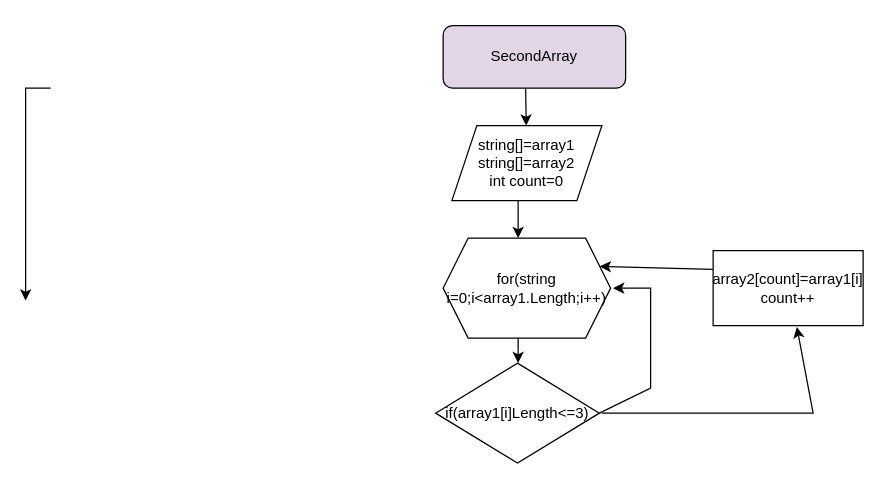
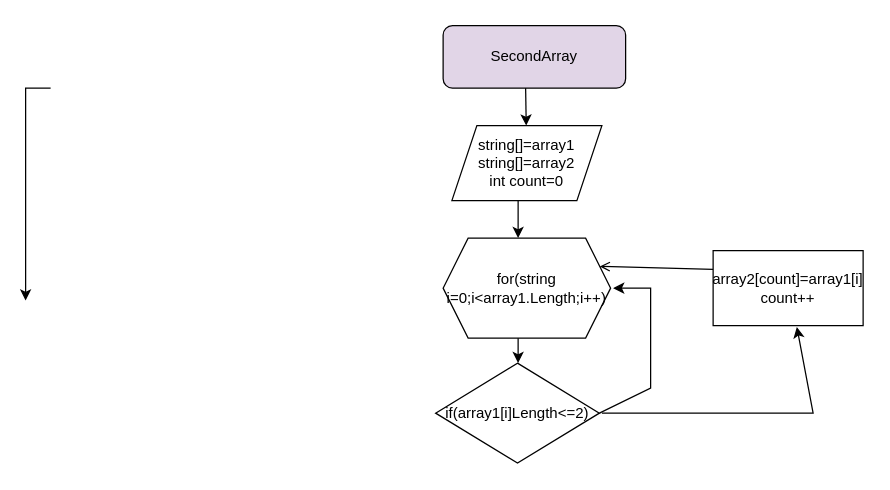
edge "array2[count]=array1[i] count++" -> "for(string i=0;i<array1.Length;i++)": arrowhead classic -> open
node "if(array1[i]Length<=3)": label "if(array1[i]Length<=3)" -> "if(array1[i]Length<=2)"
